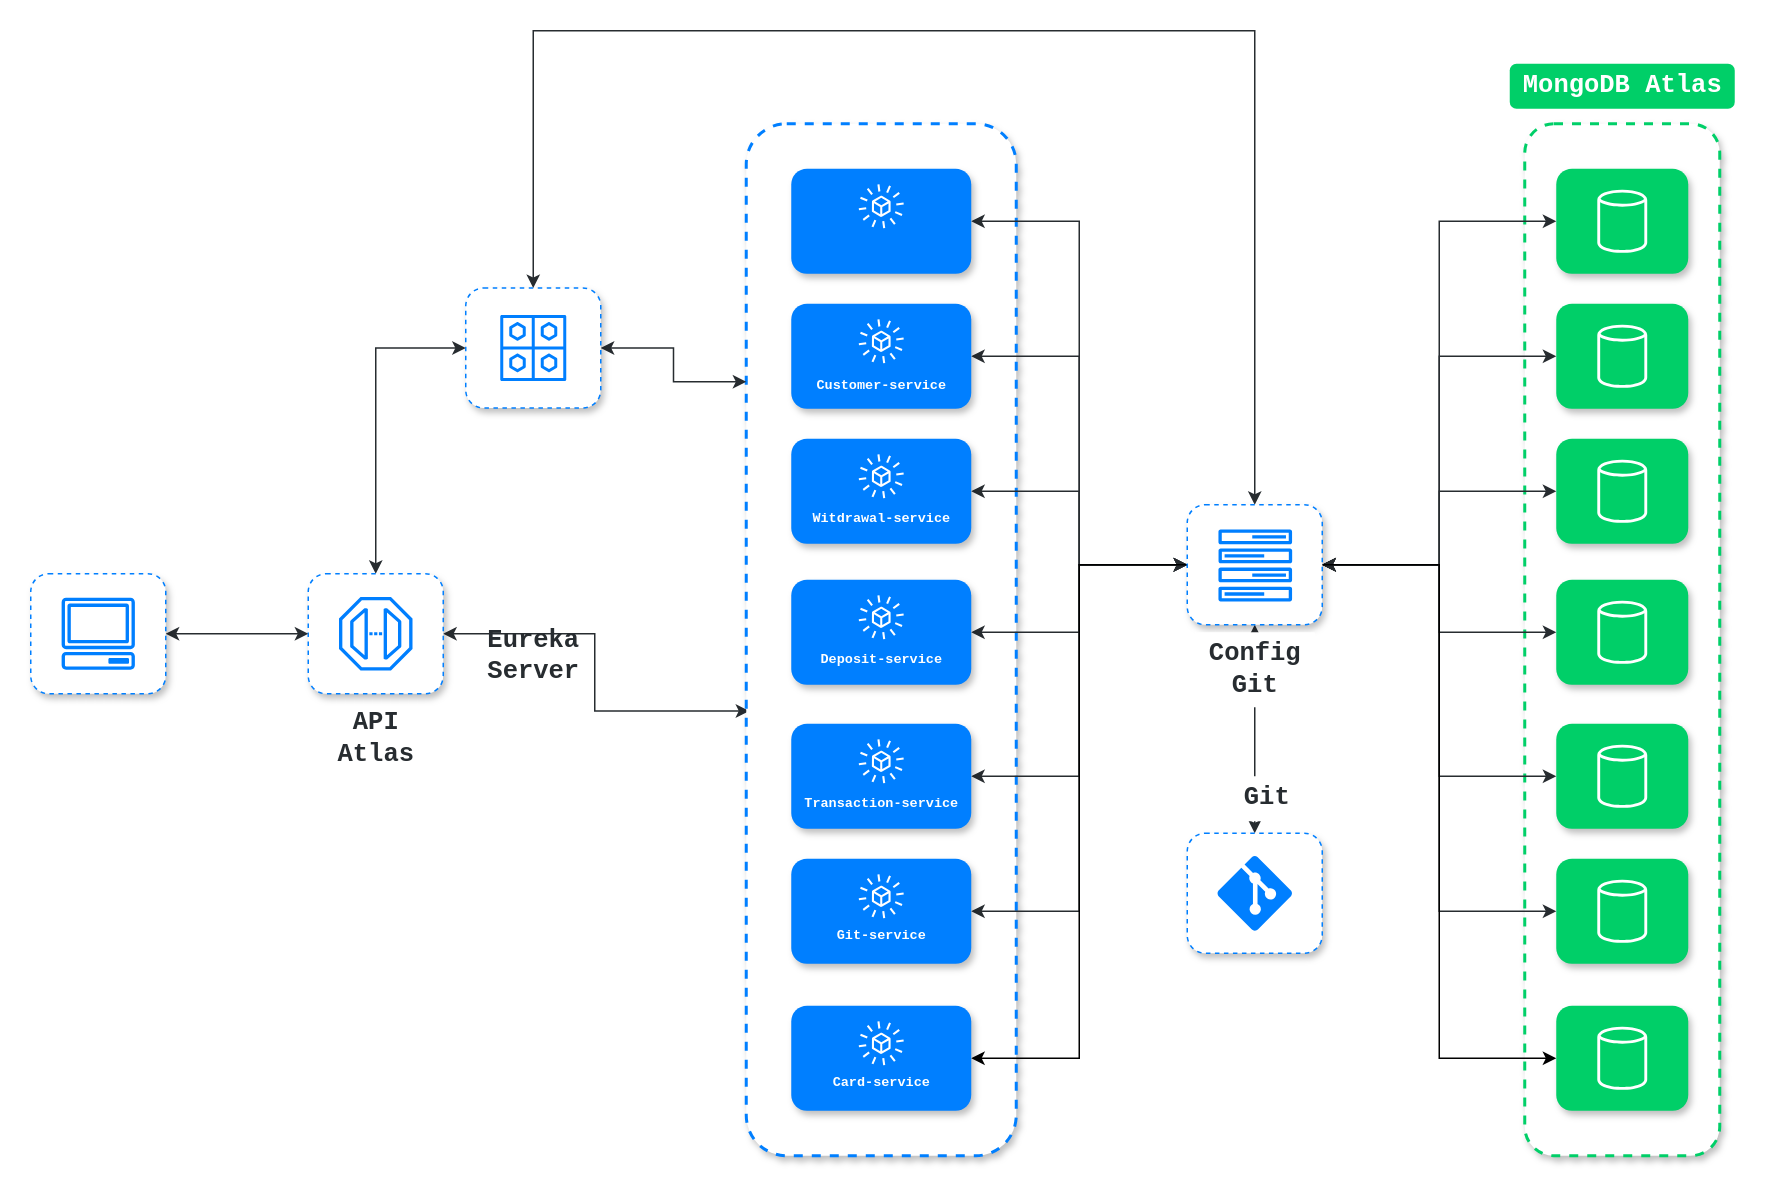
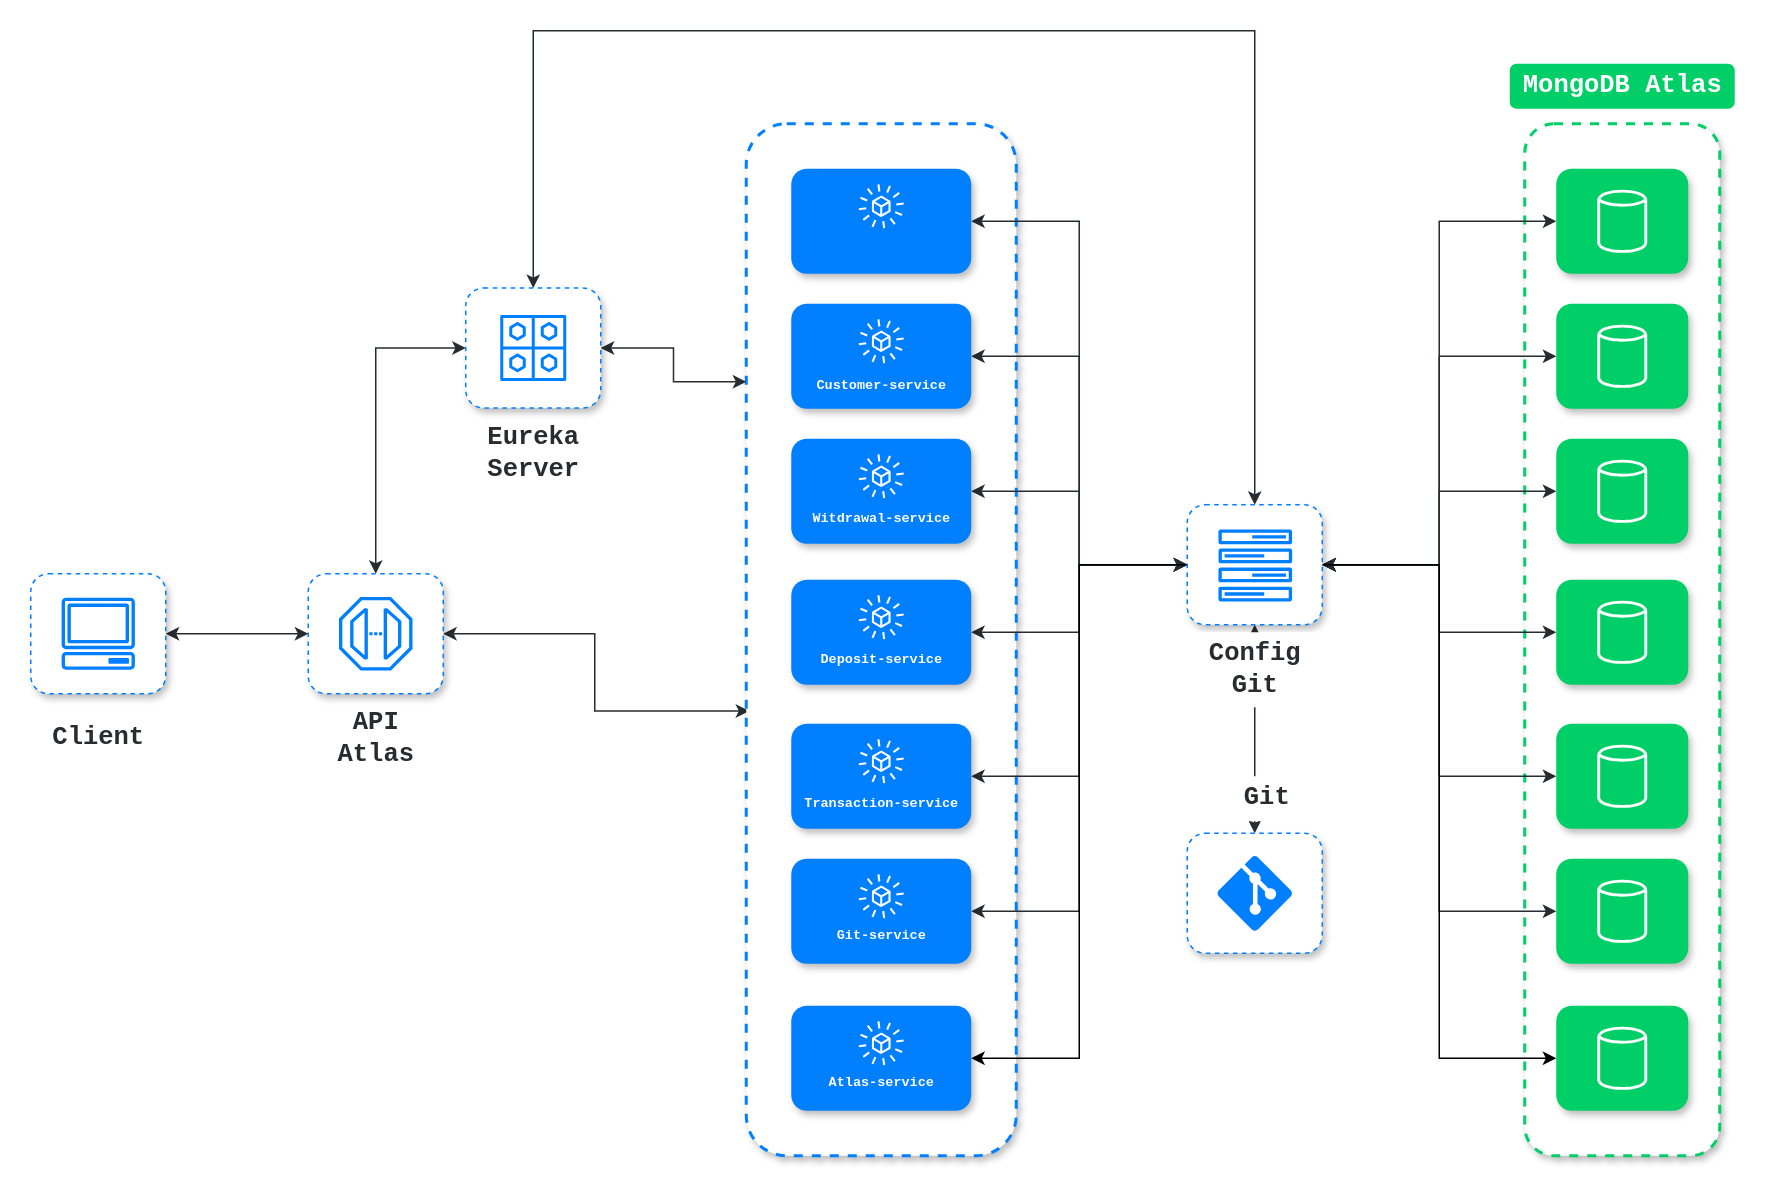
node "Eureka Server": moved (533, 656) -> (533, 453)
node "Client": added
node "Card-service": label "Card-service" -> "Atlas-service"
